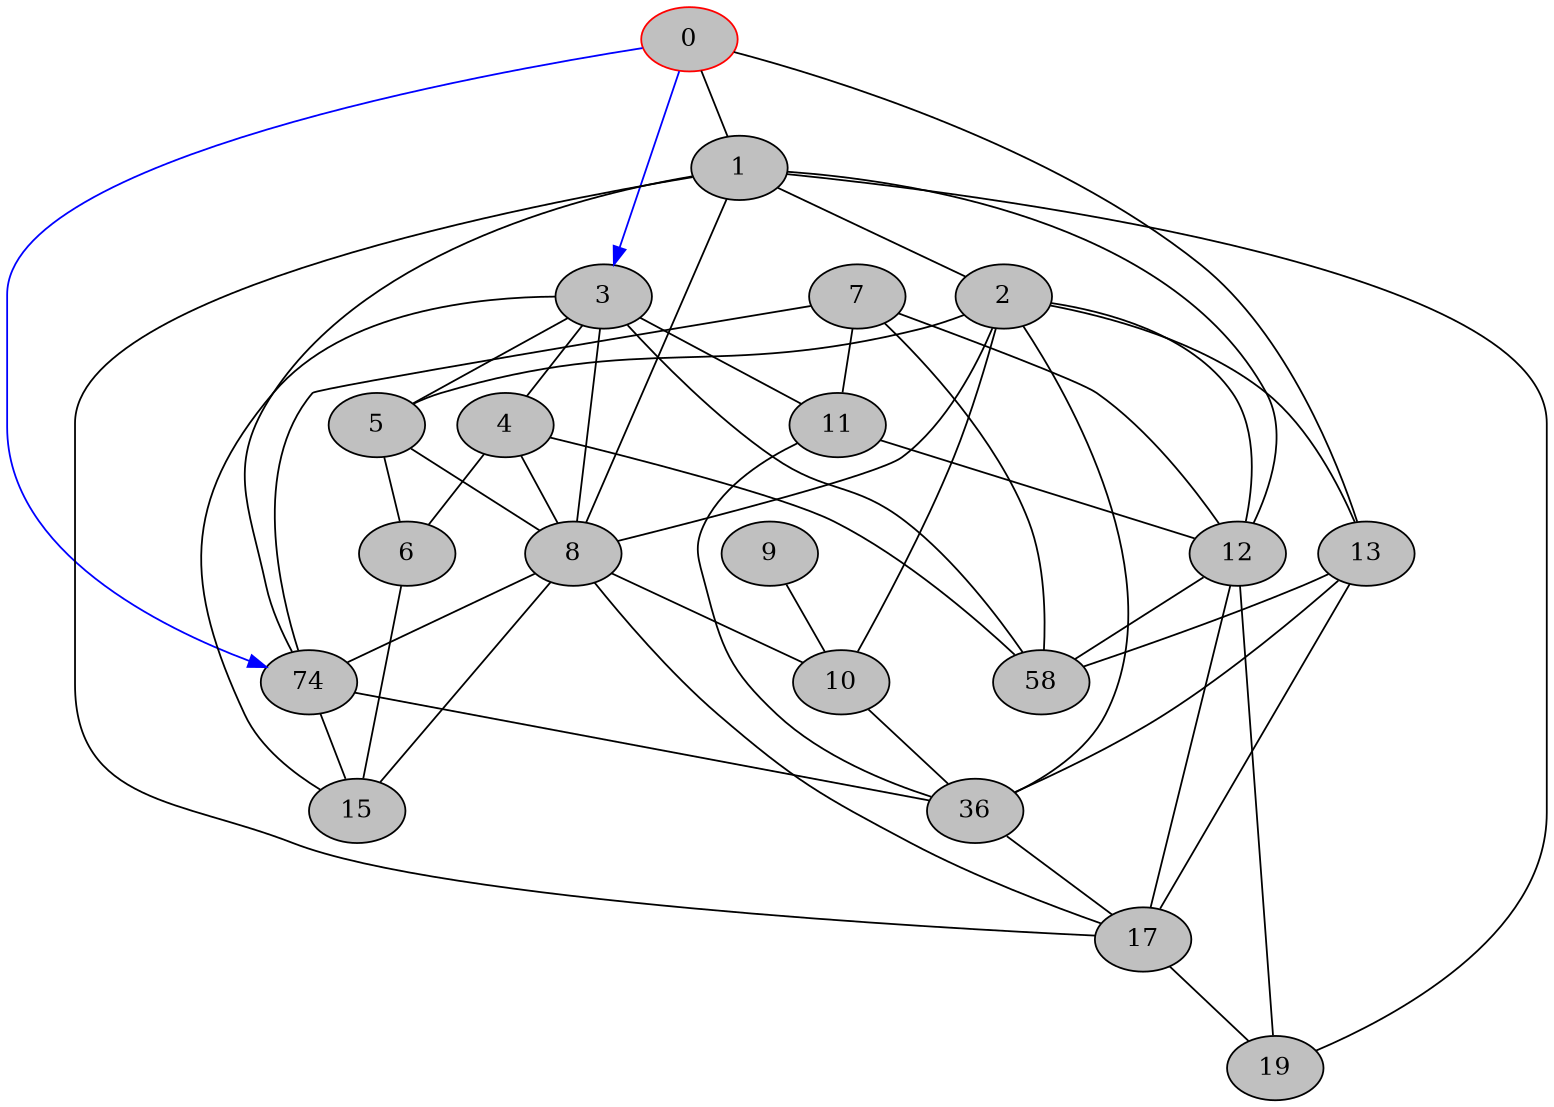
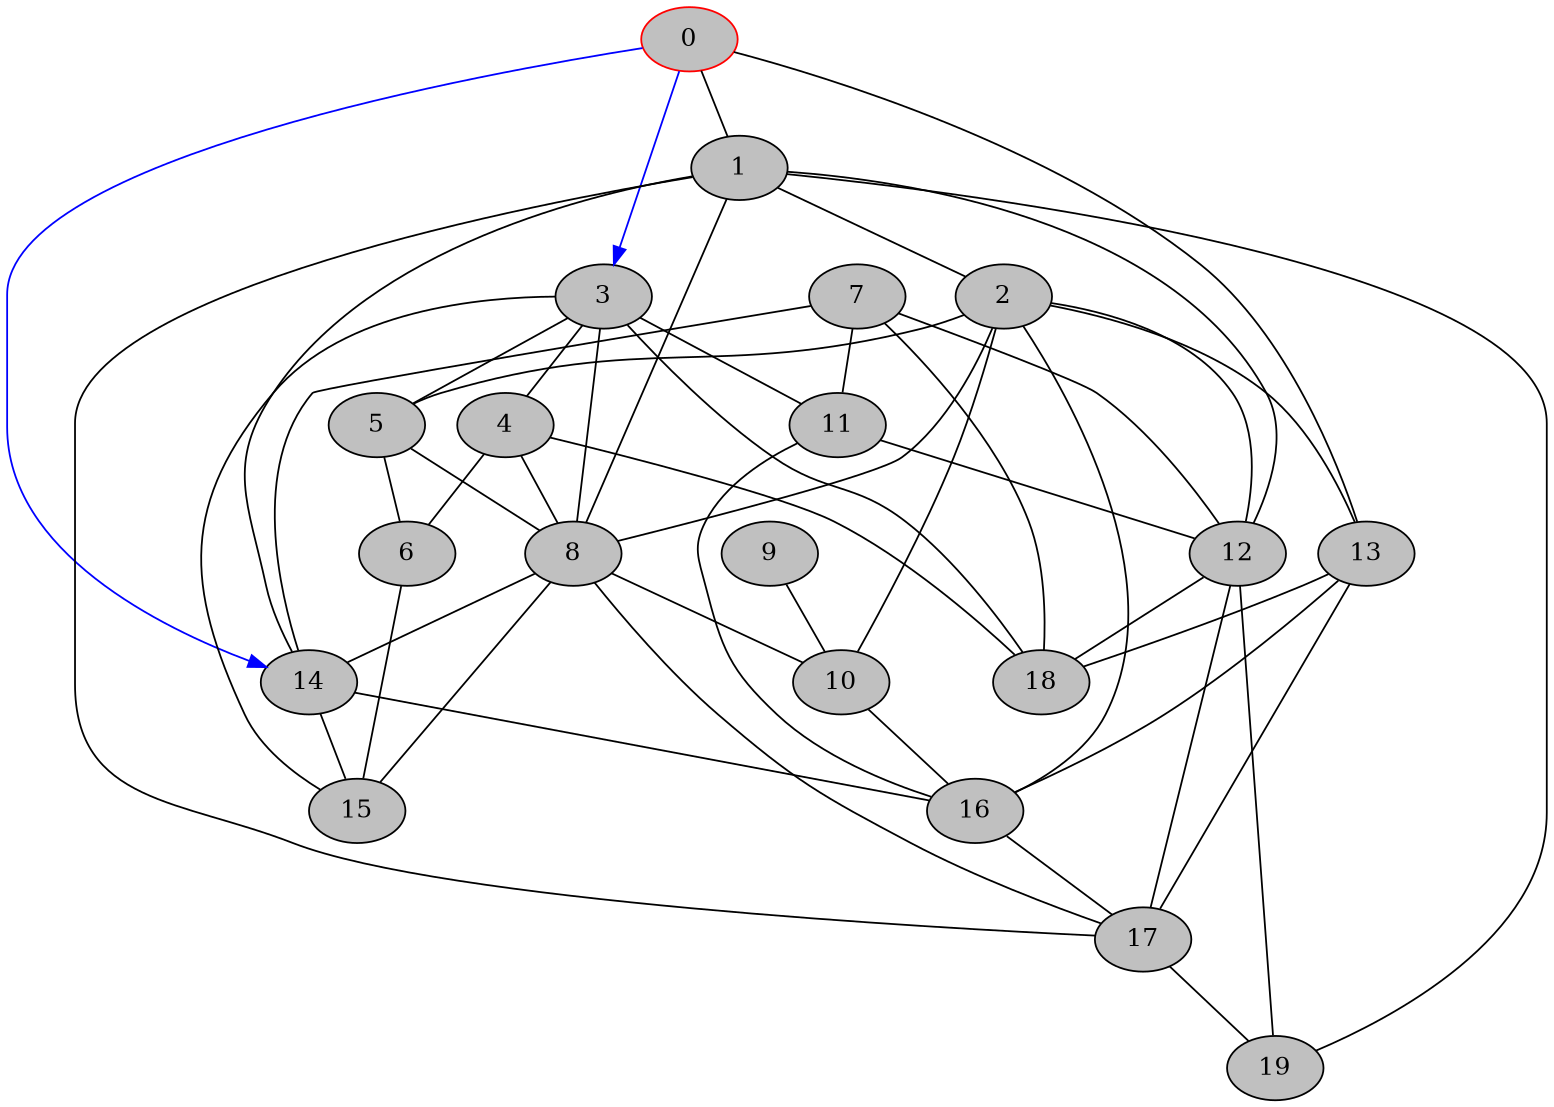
node "74": label "74" -> "14"
node "58": label "58" -> "18"
node "36": label "36" -> "16"
